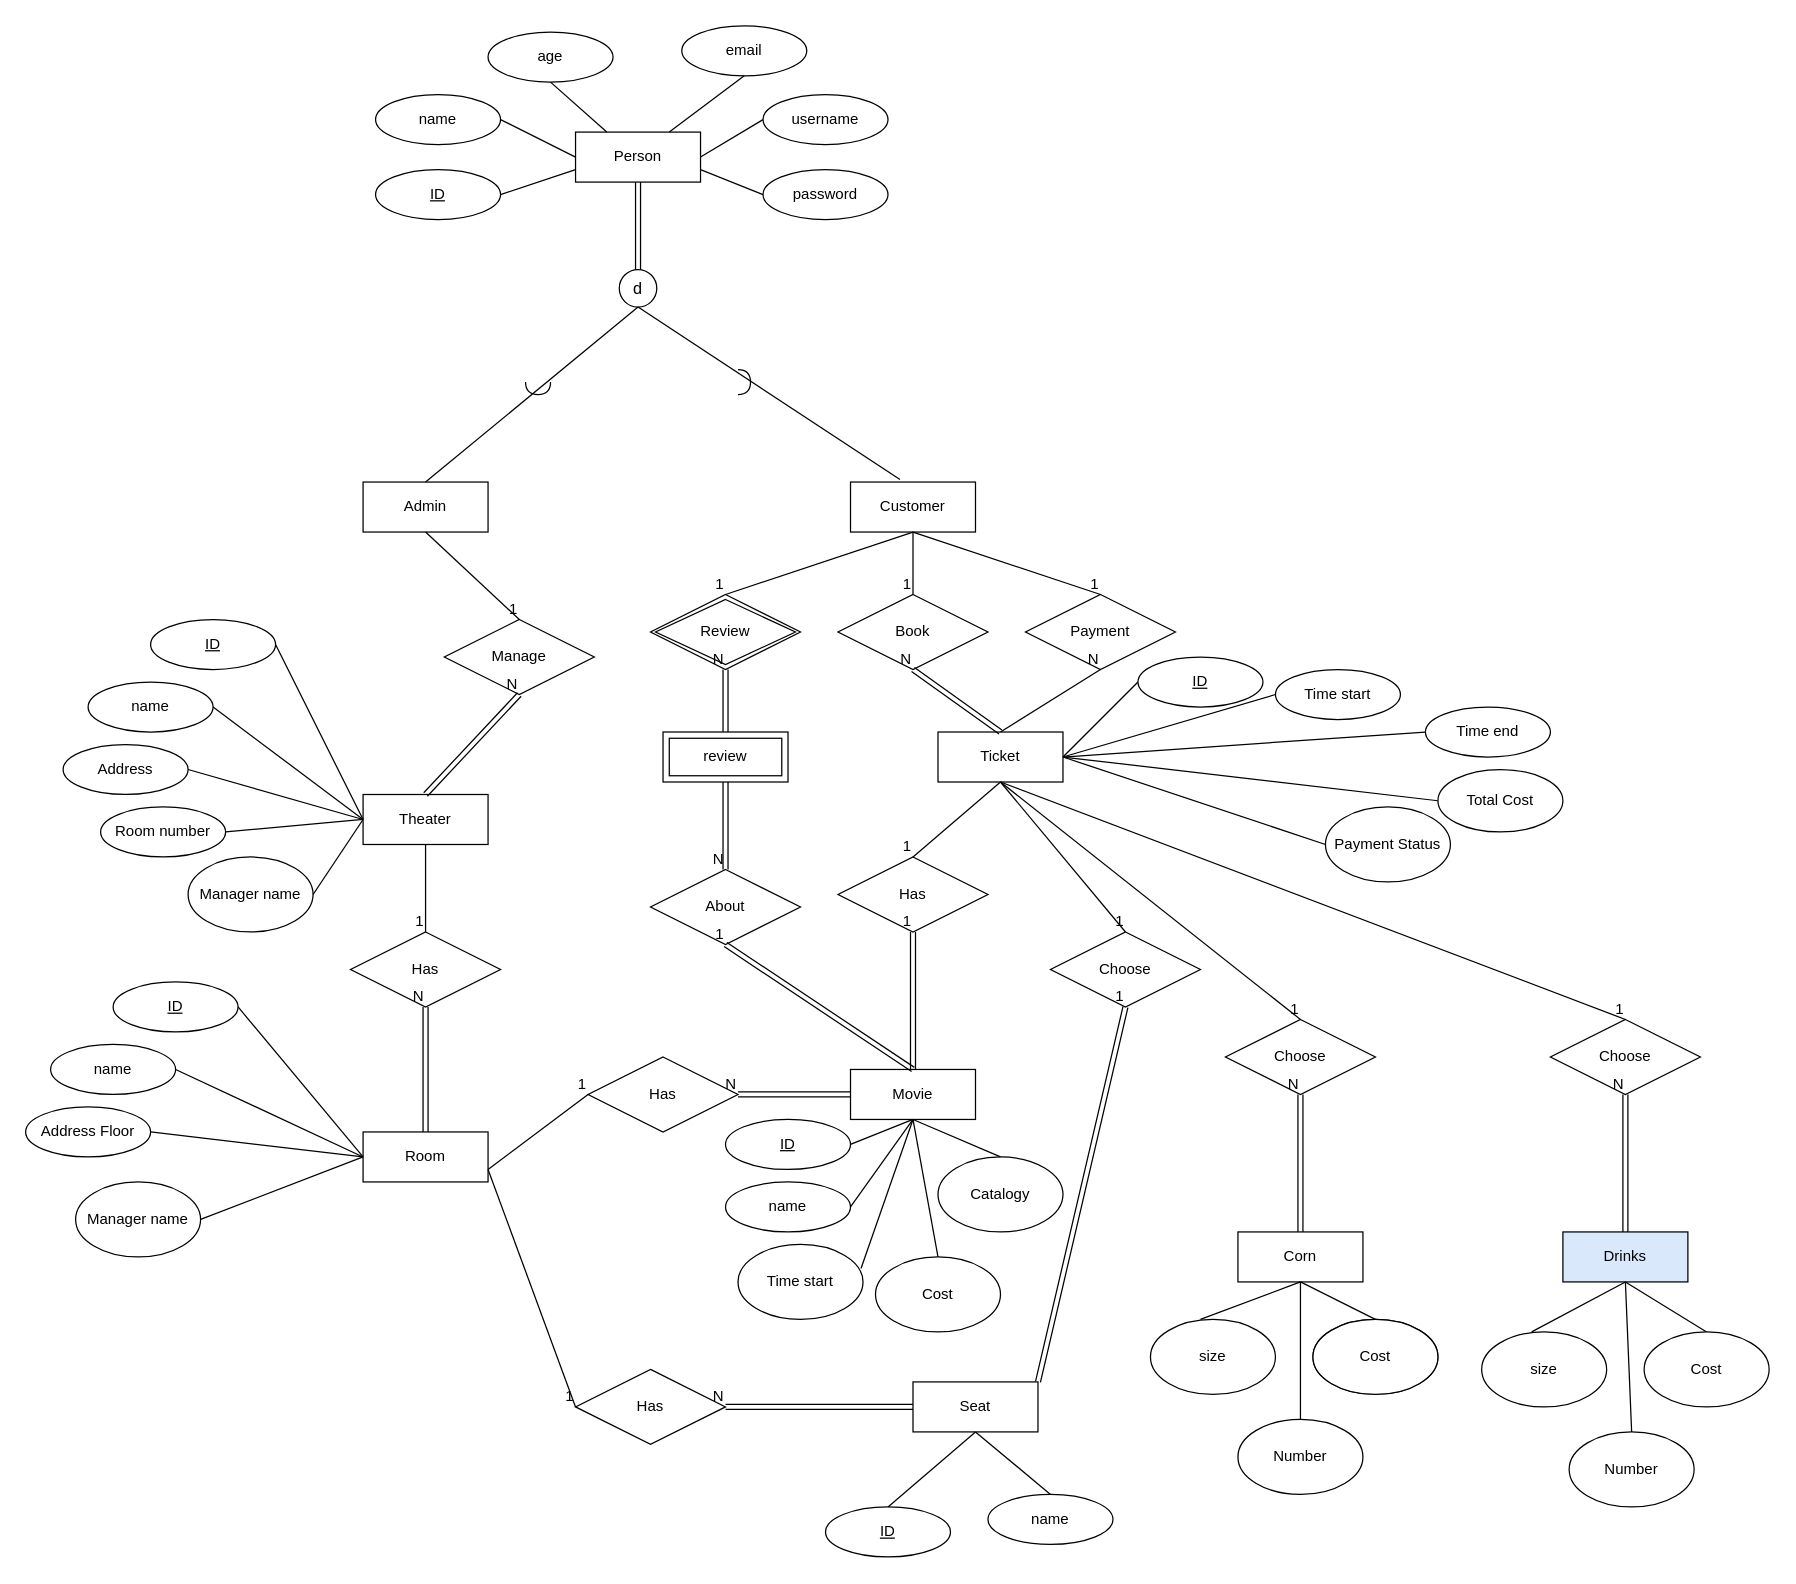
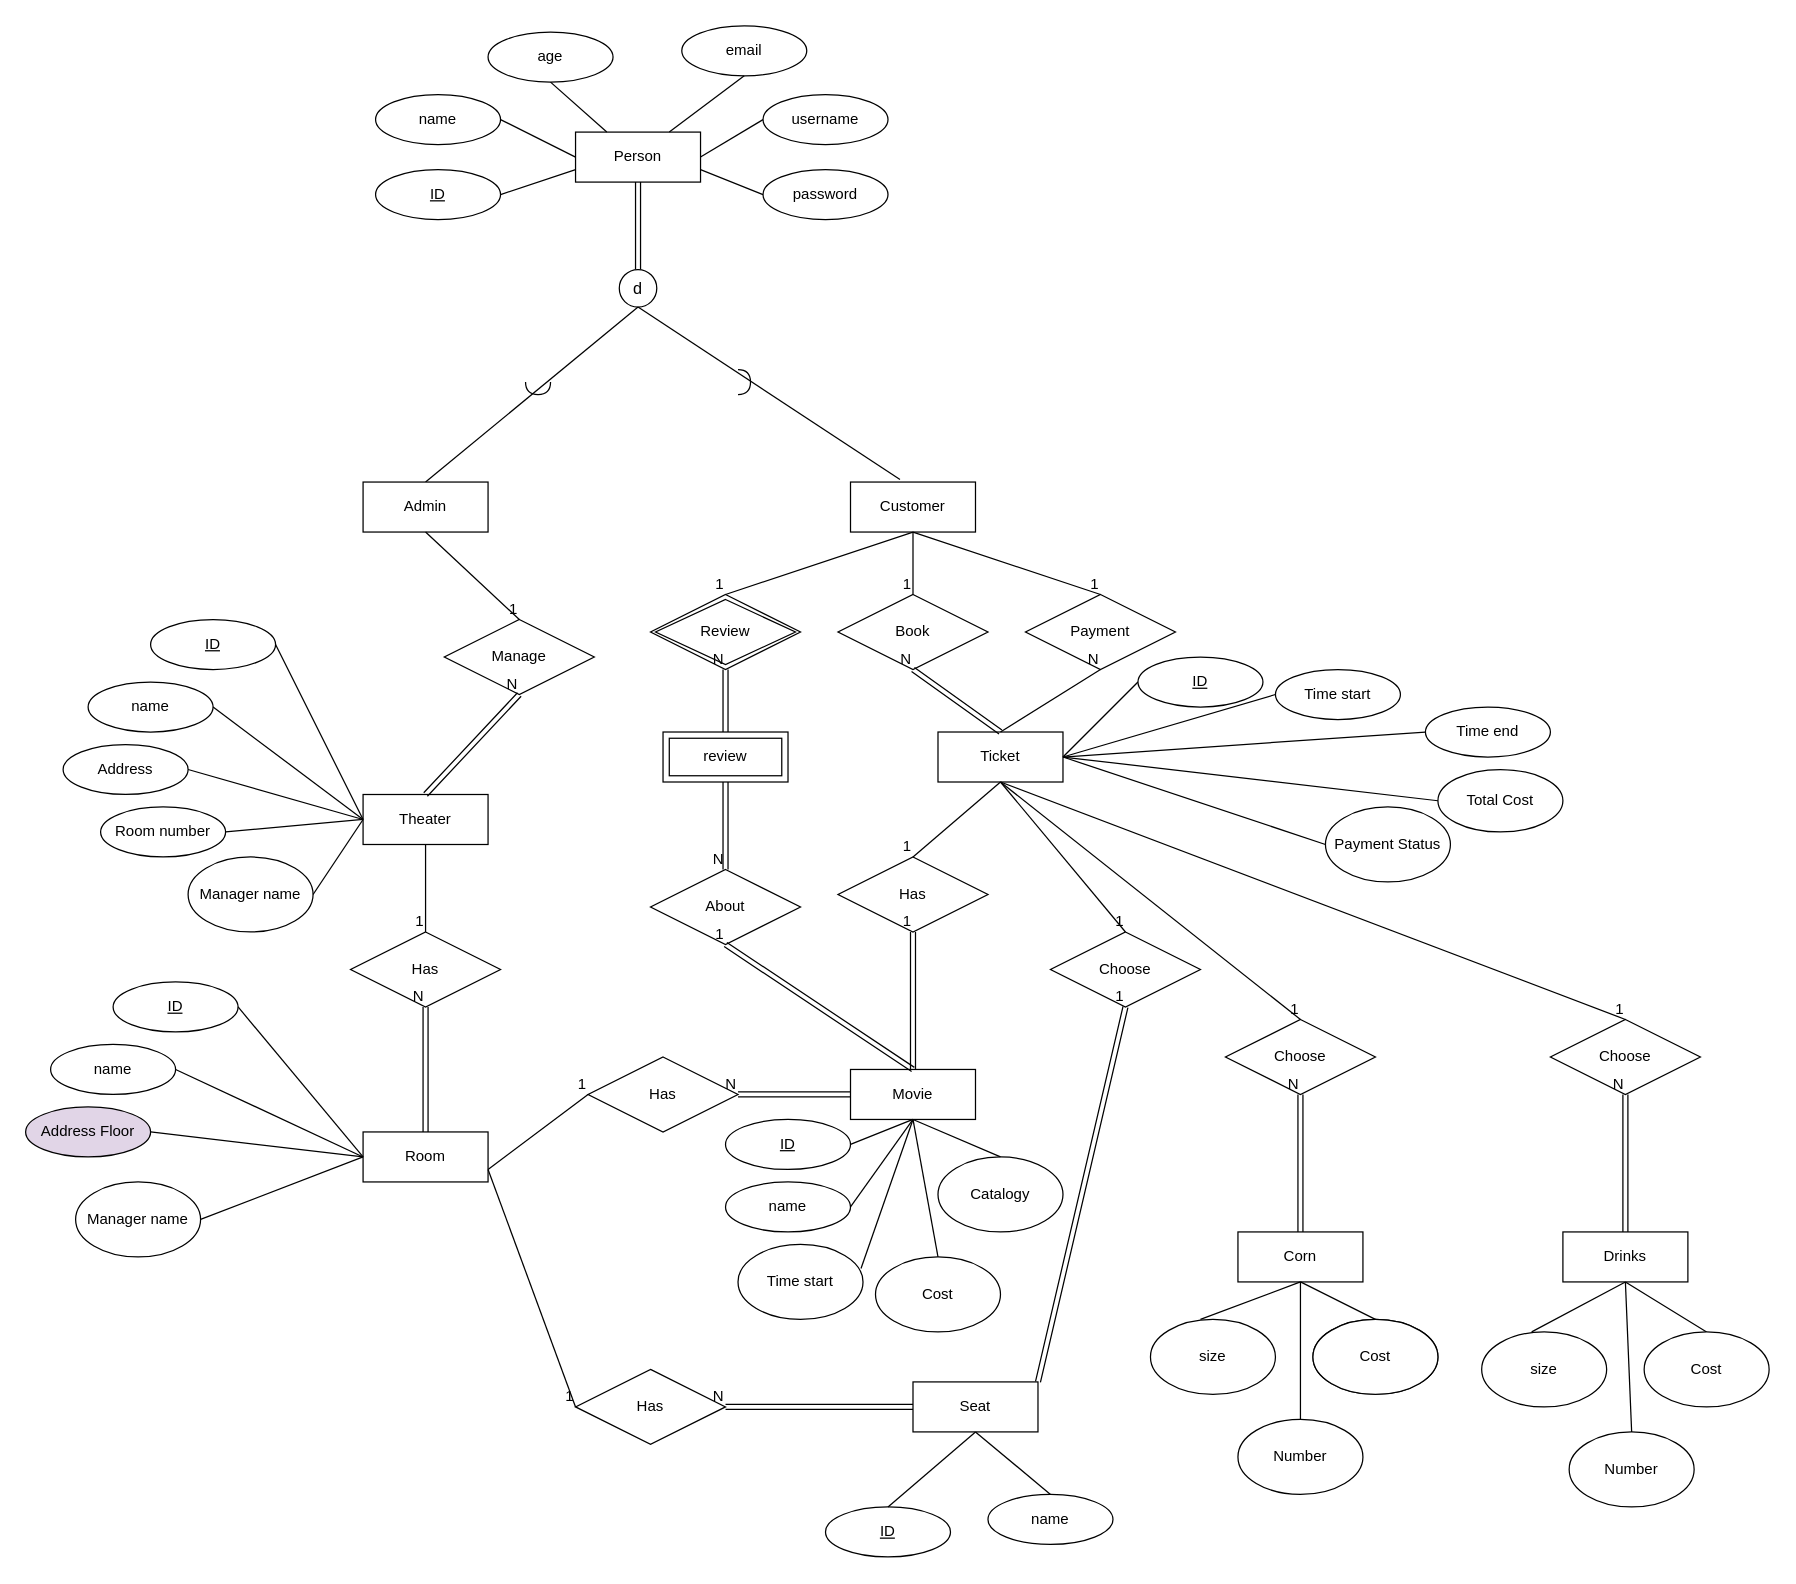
node "Address Floor": fillcolor #ffffff -> #e1d5e7
node "Drinks": fillcolor #dae8fc -> #ffffff
